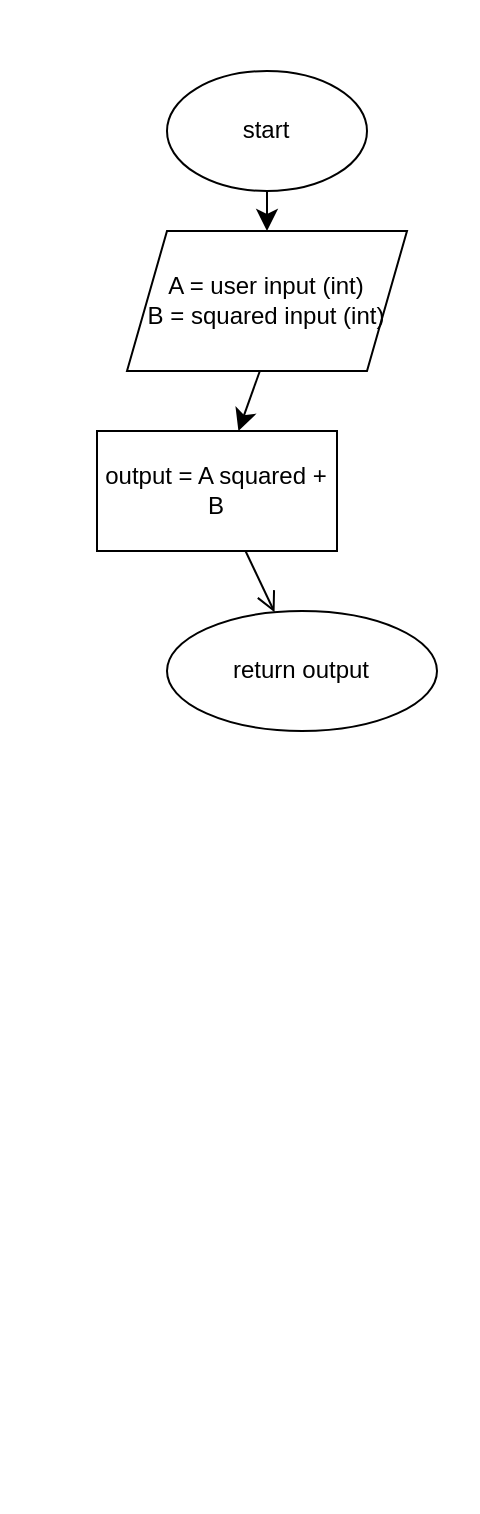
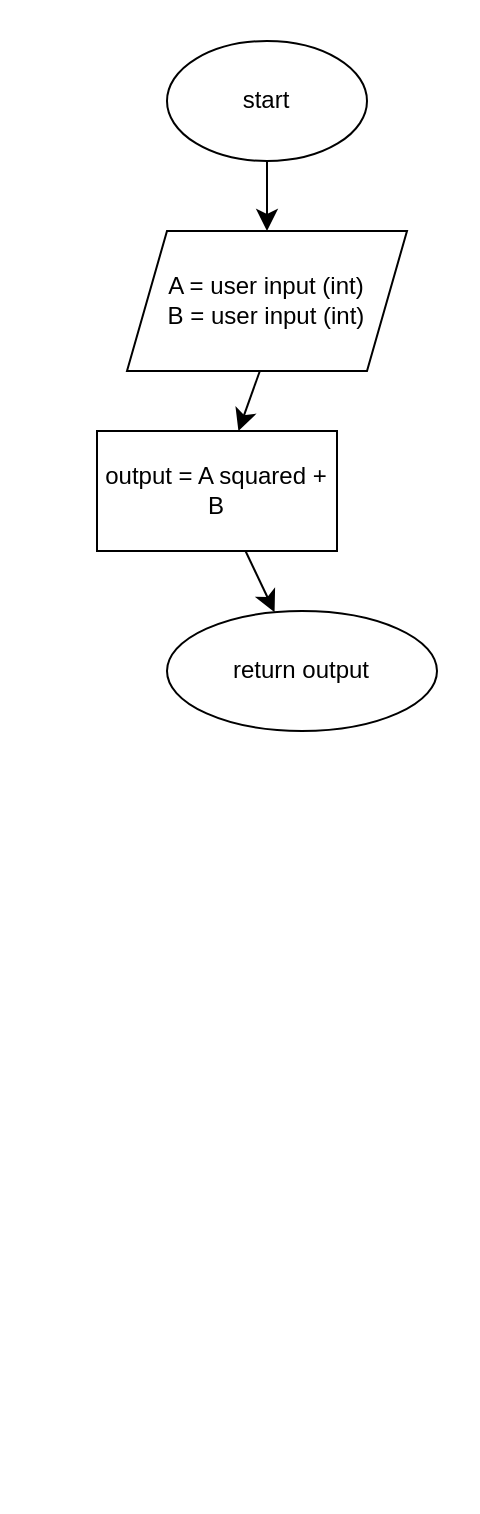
node "start": moved (267, 131) -> (267, 101)
node "A = user input (int) B = squared input (int)": label "A = user input (int) B = squared input (int)" -> "A = user input (int) B = user input (int)"
edge "output = A squared + B" -> "return output": arrowhead open -> classic
